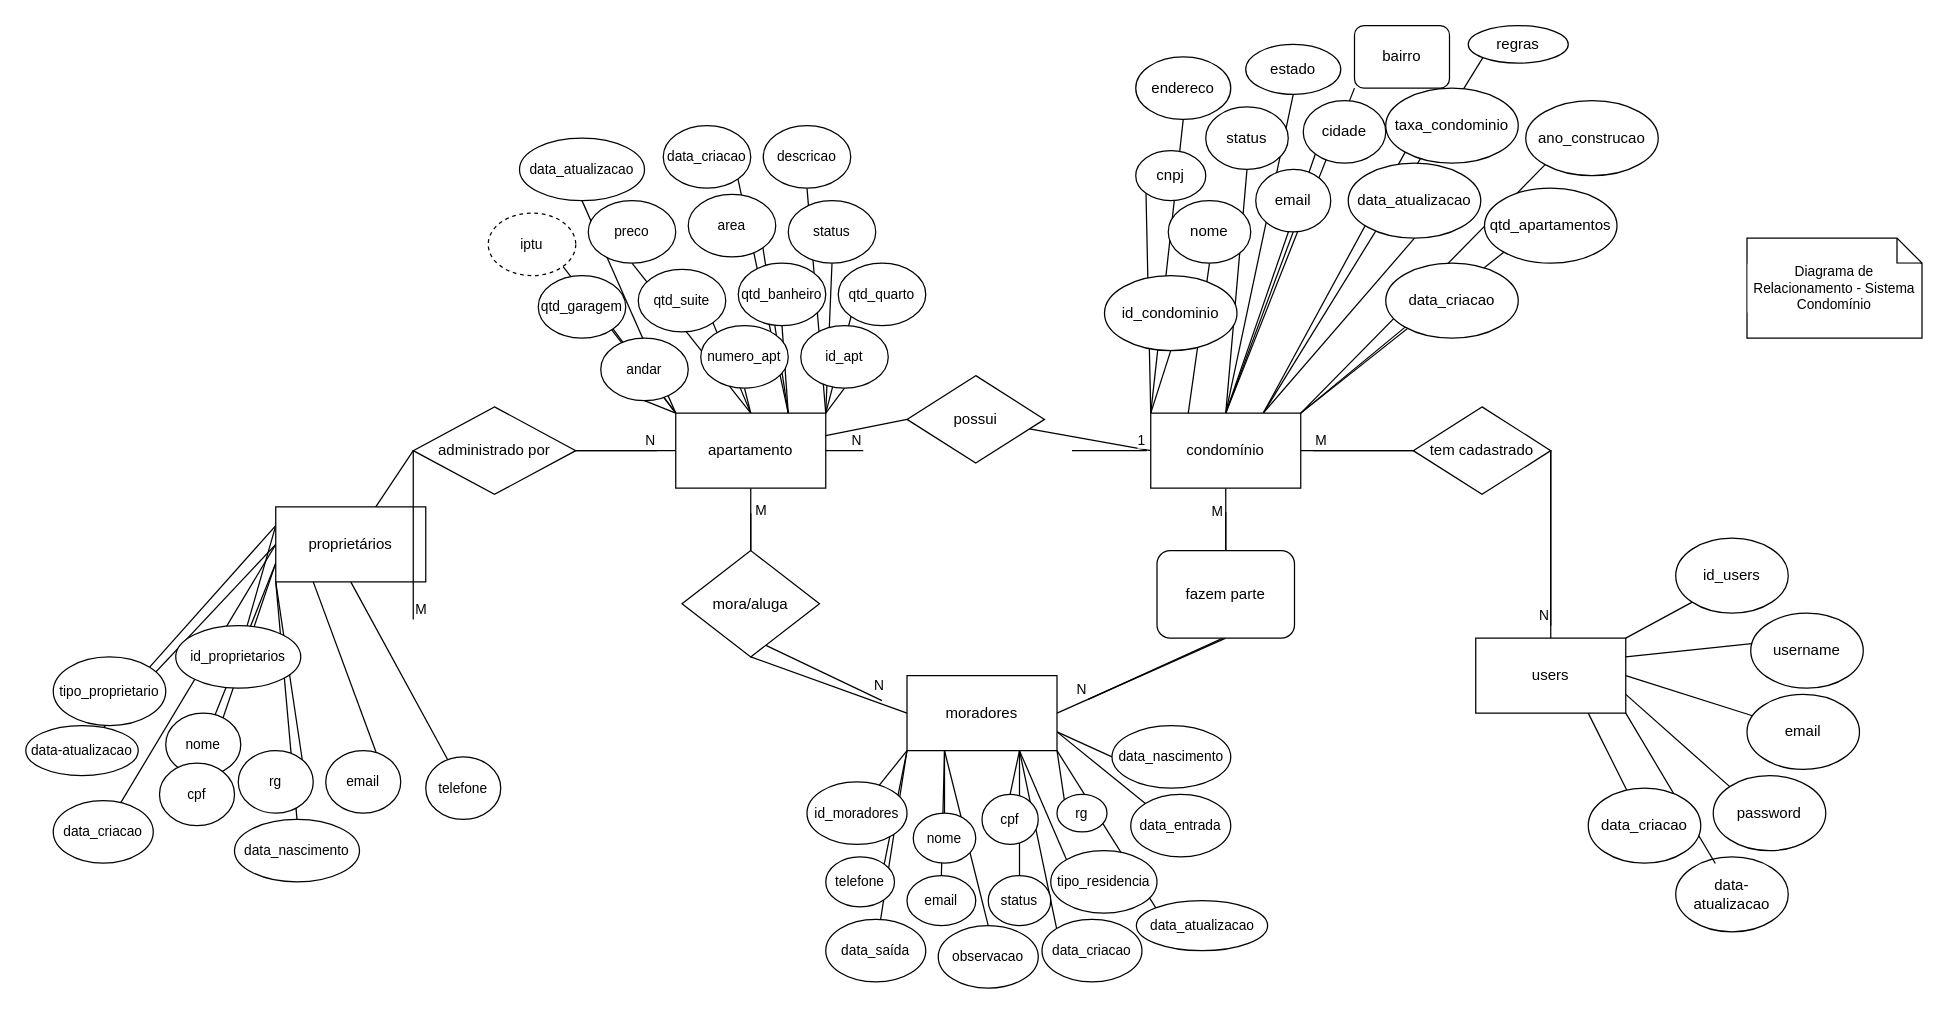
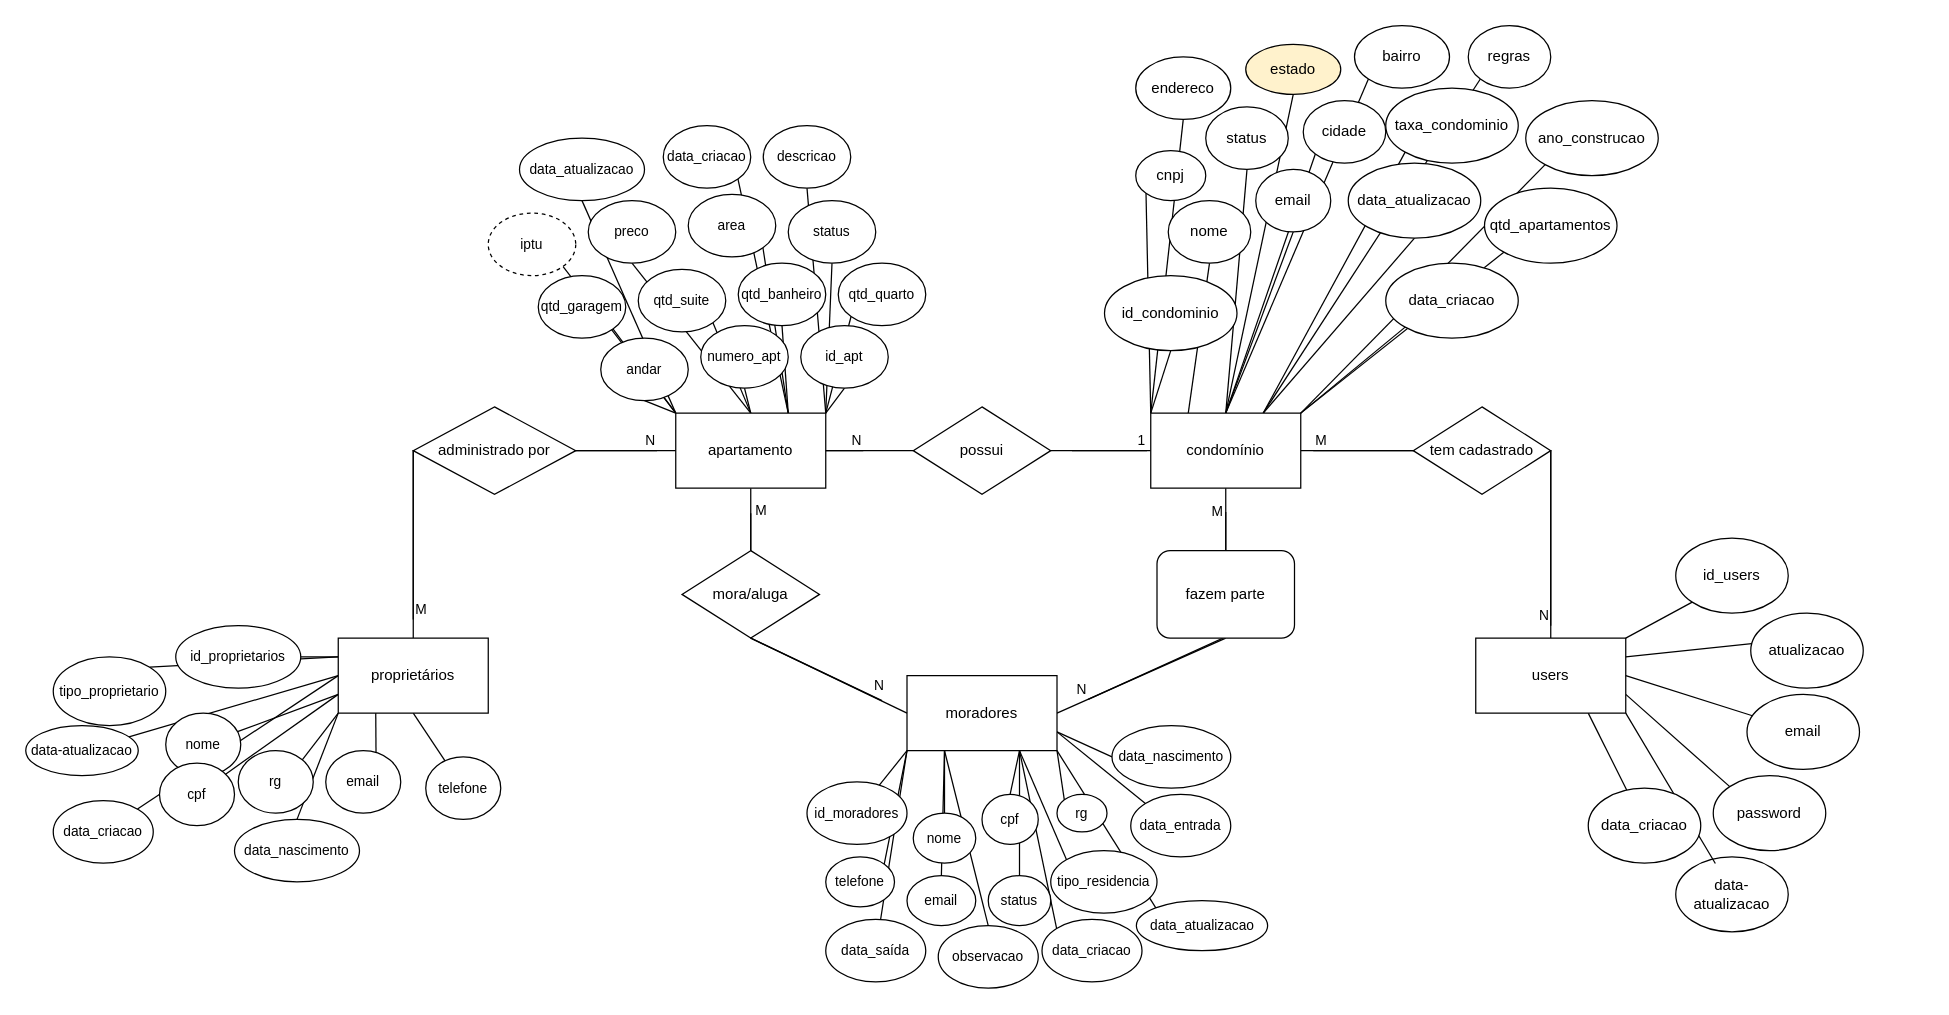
node "regras": size 100x38 -> 83x63
node "bairro": shape rounded rectangle -> ellipse
node "estado": fillcolor #ffffff -> #fff2cc
node "Diagrama de Relacionamento - Sistema Condomínio": removed
node "possui": moved (976, 419) -> (982, 451)
node "proprietários": moved (351, 544) -> (413, 676)
node "mora/aluga": size 138x106 -> 138x88
node "username": label "username" -> "atualizacao"
